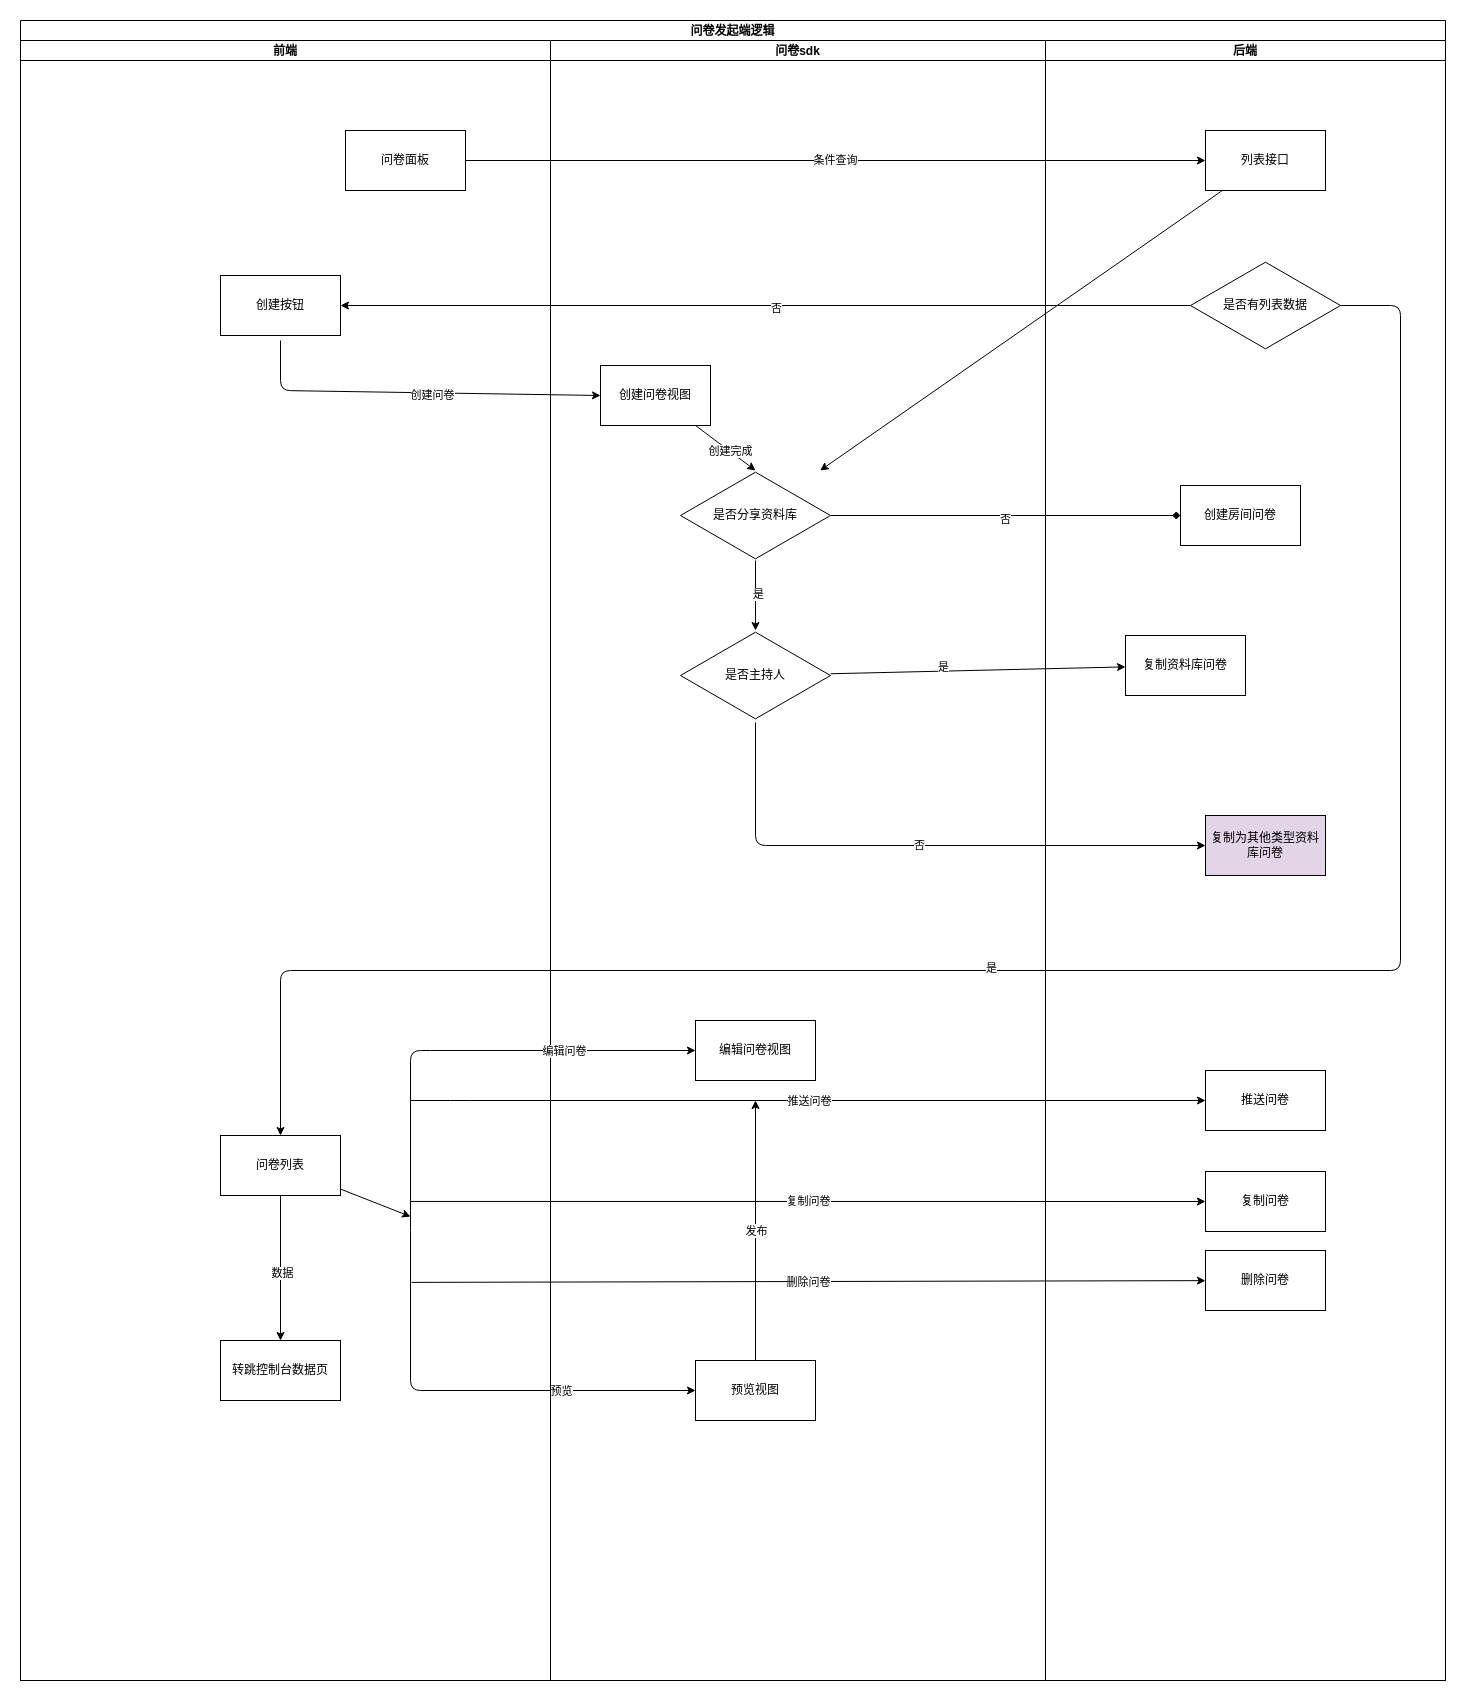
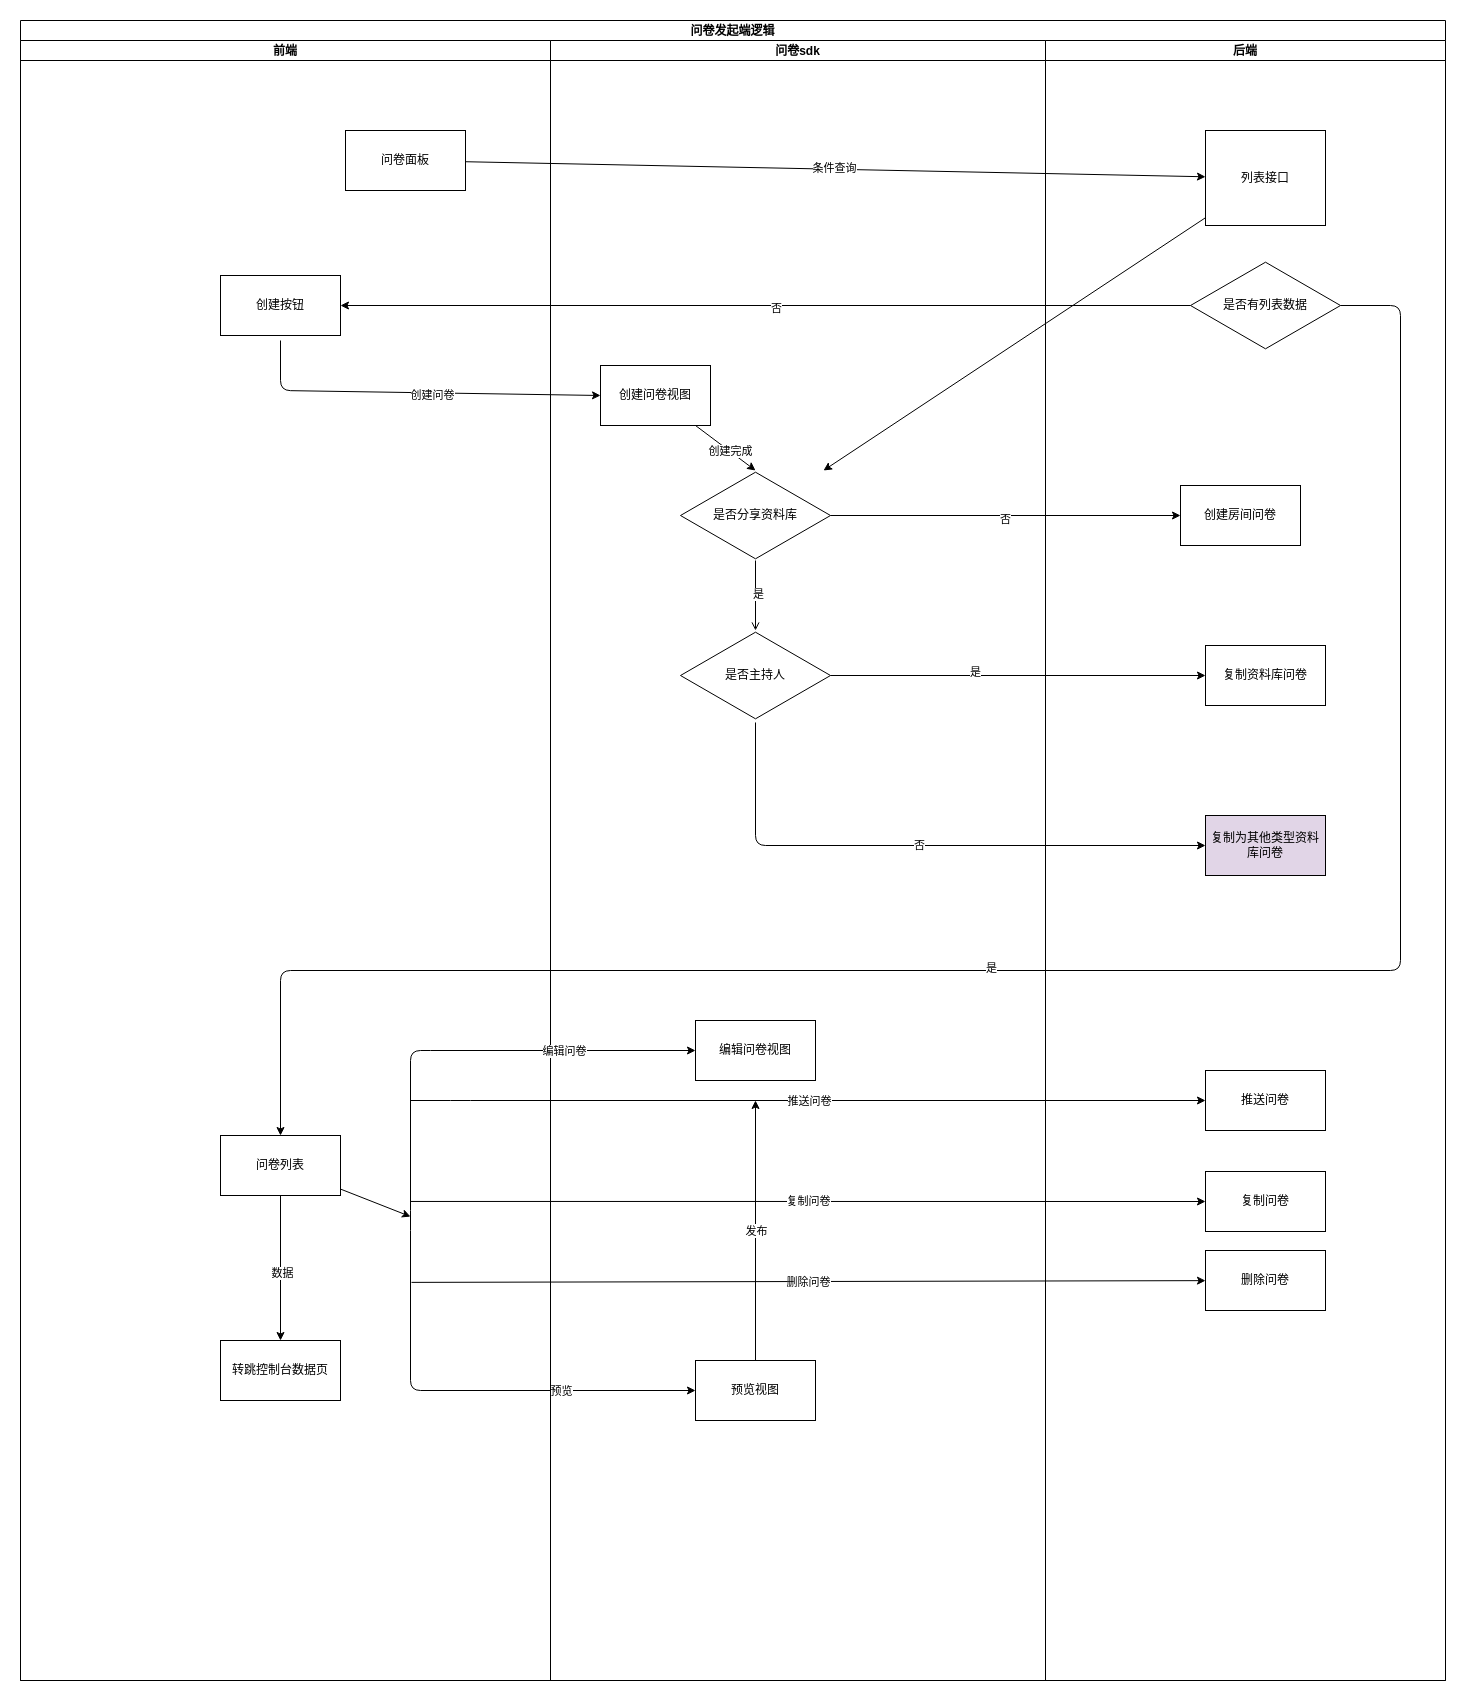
node "列表接口": size 120x60 -> 120x95
edge "是否分享资料库" -> "创建房间问卷": arrowhead diamond -> classic
edge "是否分享资料库" -> "是否主持人": arrowhead classic -> open
node "复制资料库问卷": moved (1186, 666) -> (1266, 676)
